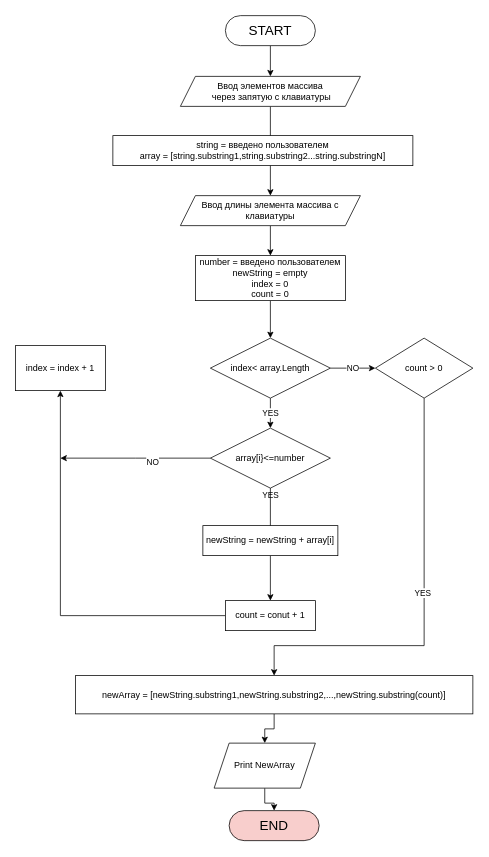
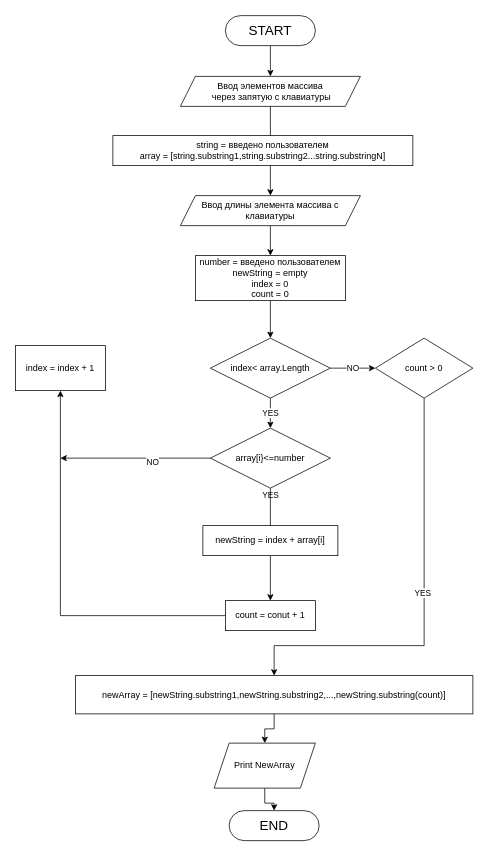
node "newString = newString + array[i]": label "newString = newString + array[i]" -> "newString = index + array[i]"
node "END": fillcolor #f8cecc -> #ffffff
